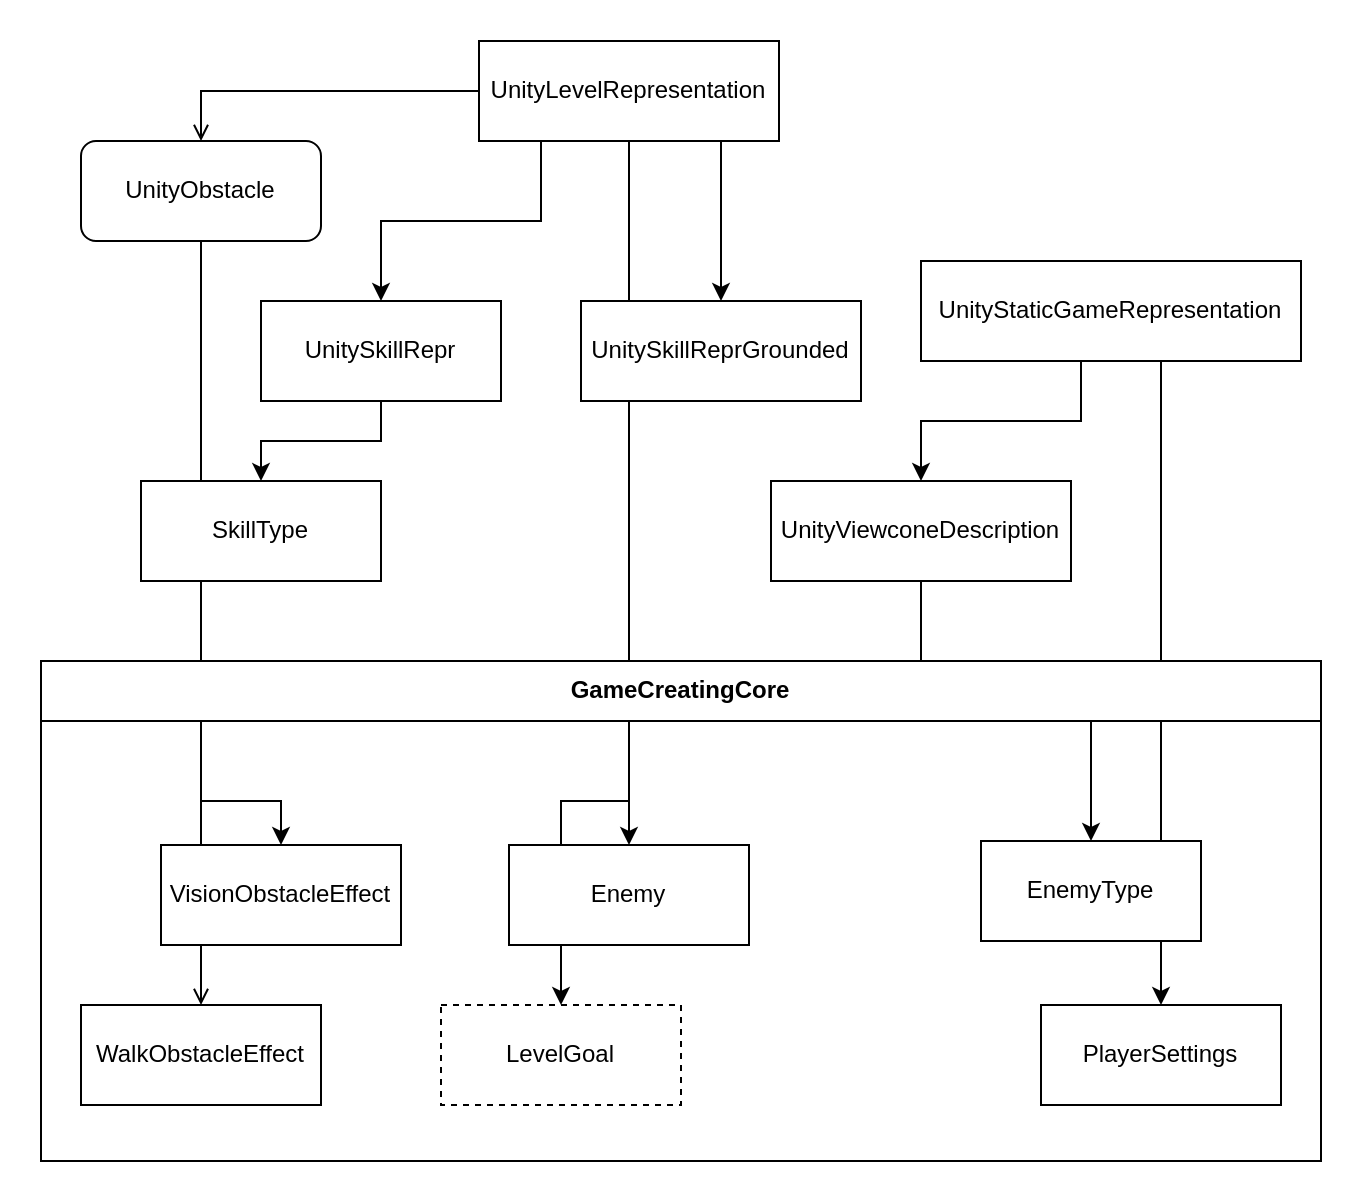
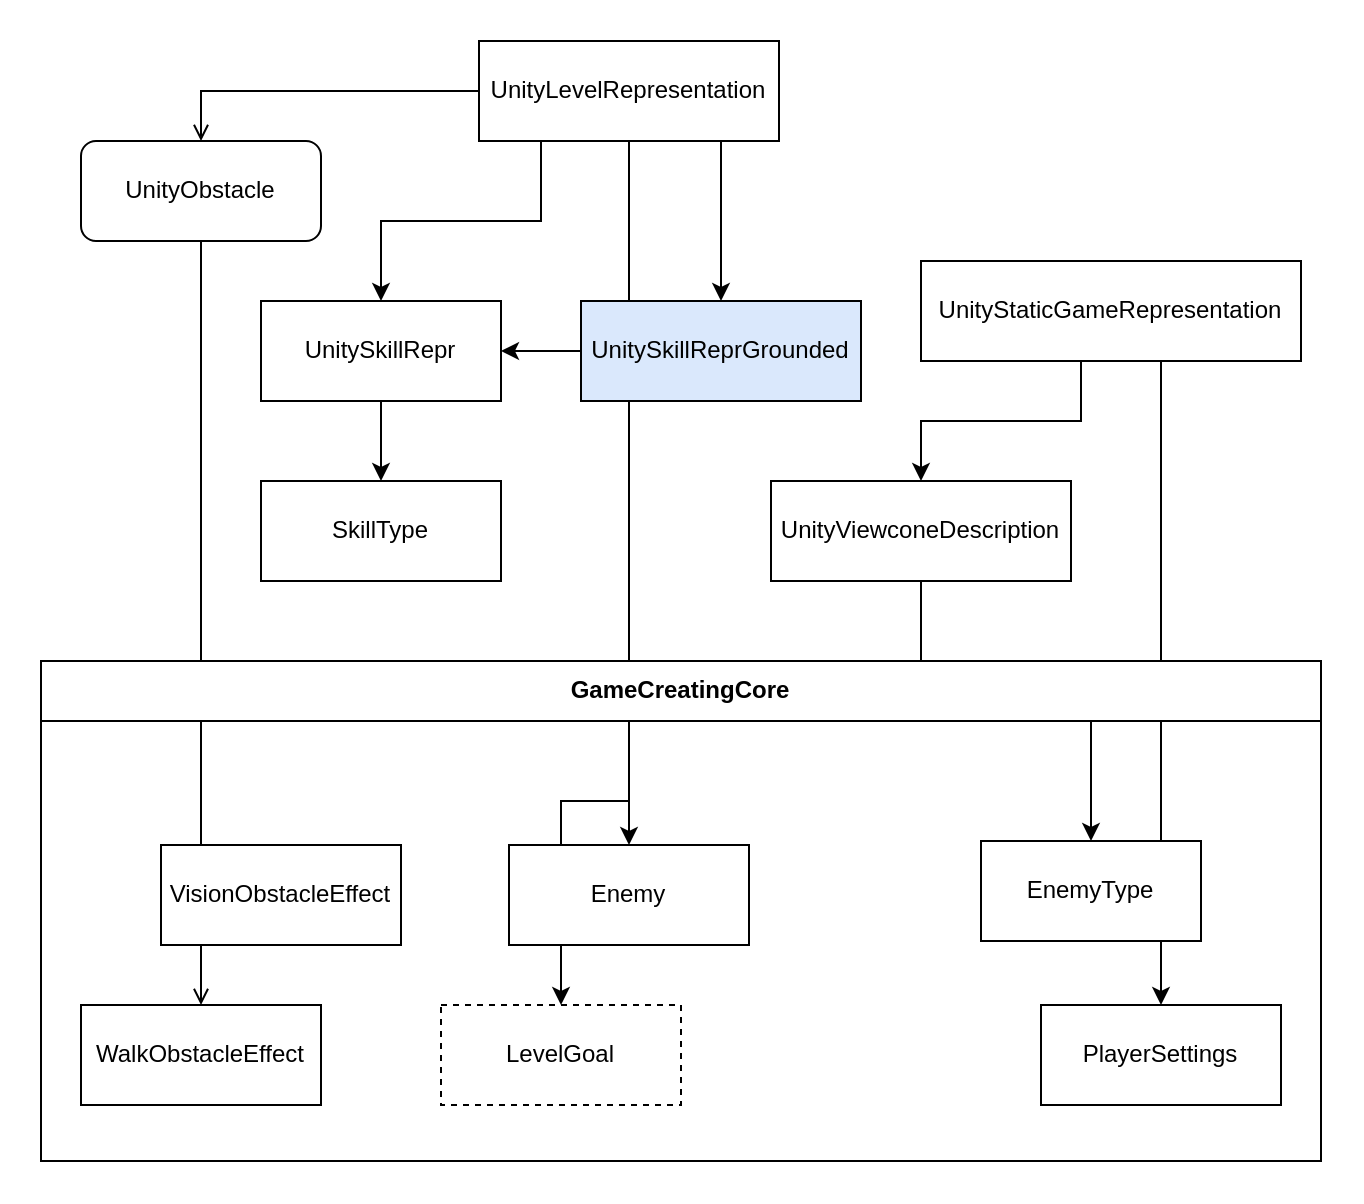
edge "UnitySkillReprGrounded" -> "UnitySkillRepr": added
node "UnitySkillReprGrounded": fillcolor #ffffff -> #dae8fc
node "SkillType": moved (261, 531) -> (381, 531)
edge "UnityObstacle" -> "VisionObstacleEffect": removed
